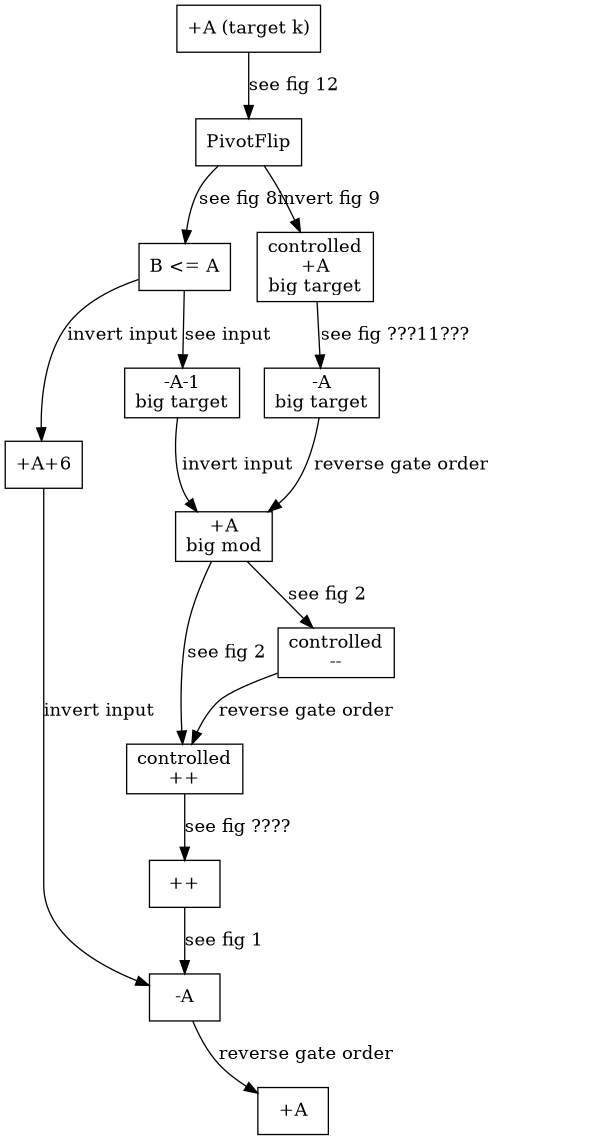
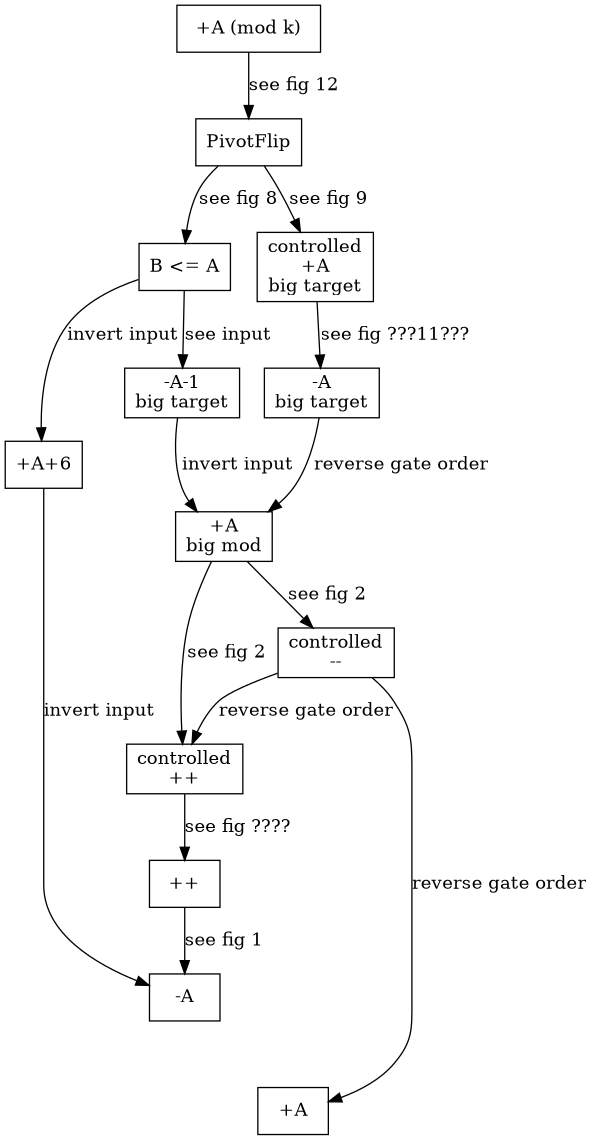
node "+A (target k)": label "+A (target k)" -> "+A (mod k)"
edge "PivotFlip" -> "controlled +A big target": label "invert fig 9" -> "see fig 9"
edge "-A" -> "+A": now "controlled --" -> "+A"
